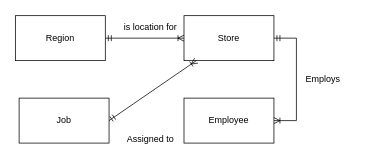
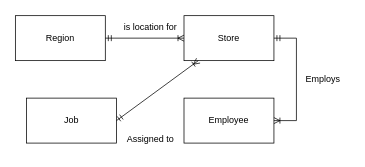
node "Job": moved (64, 120) -> (72, 120)
